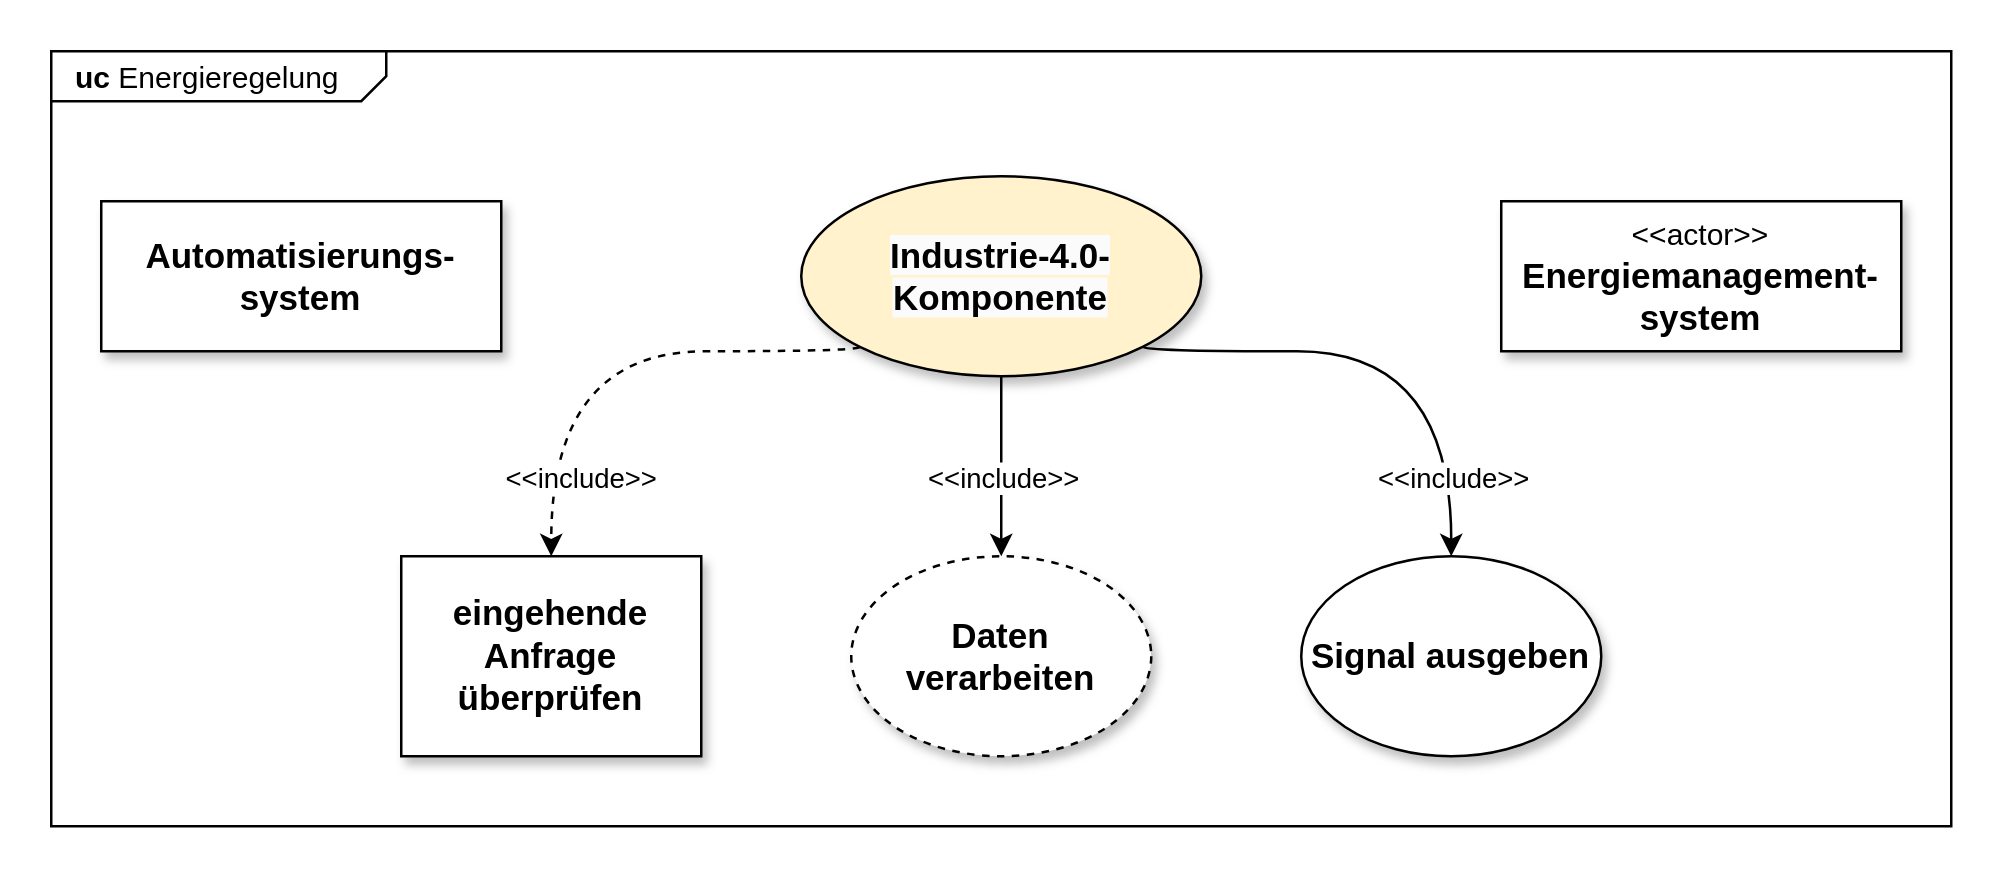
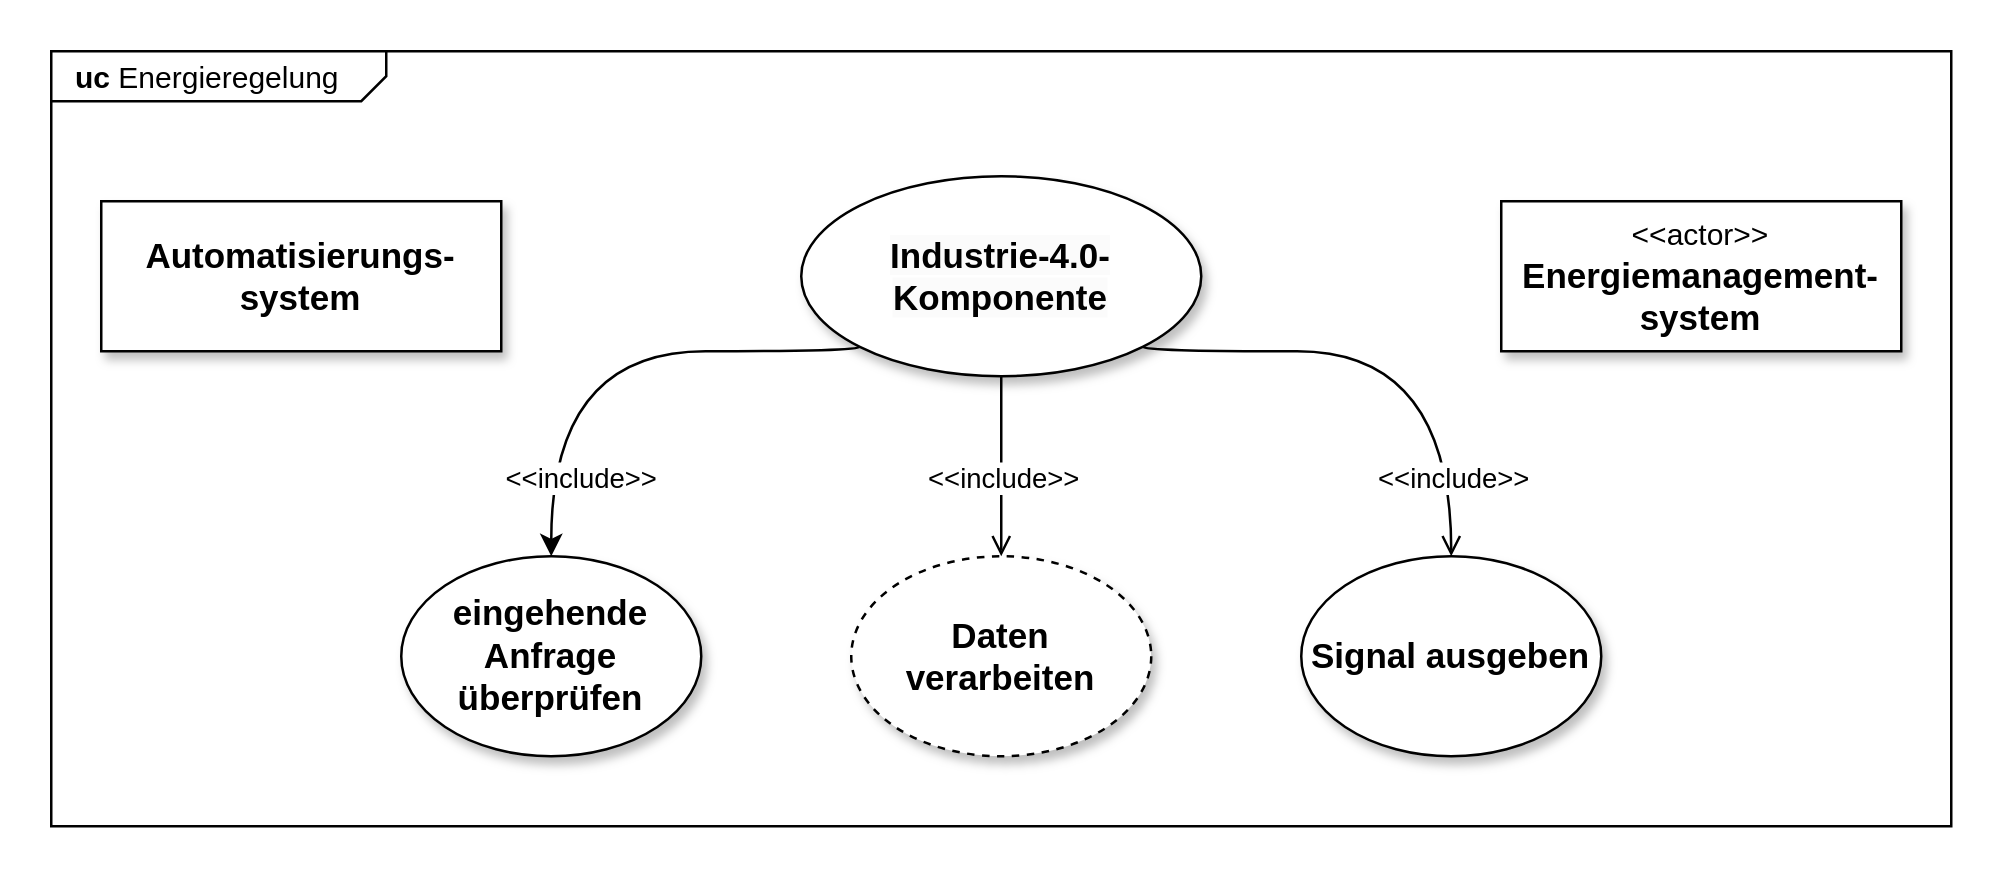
node "Industrie-4.0-Komponente": fillcolor #fff2cc -> #ffffff
edge "Industrie-4.0-Komponente" -> "eingehende Anfrage überprüfen": style dashed -> solid
edge "Industrie-4.0-Komponente" -> "Daten verarbeiten": arrowhead classic -> open
edge "Industrie-4.0-Komponente" -> "Signal ausgeben": arrowhead classic -> open
node "eingehende Anfrage überprüfen": shape rectangle -> ellipse
